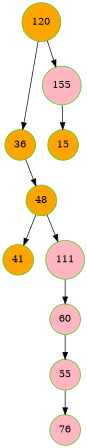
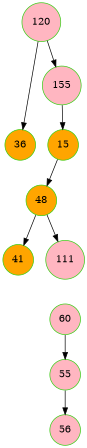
node "120": fillcolor orange -> lightpink
edge "36" -> "48": now "15" -> "48"
edge "111" -> "60": removed
node "76": label "76" -> "56"
